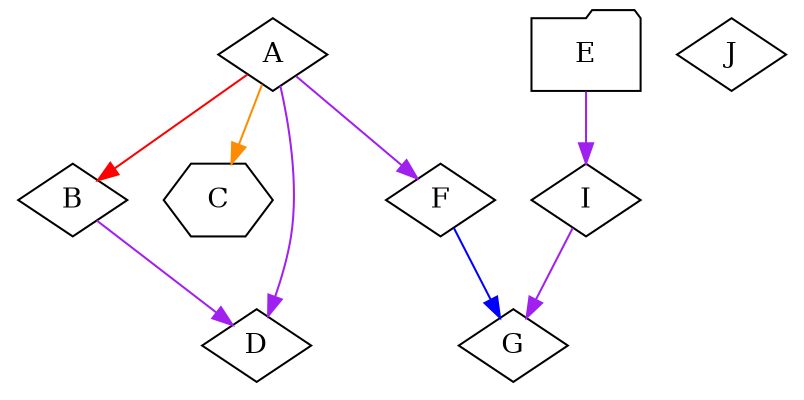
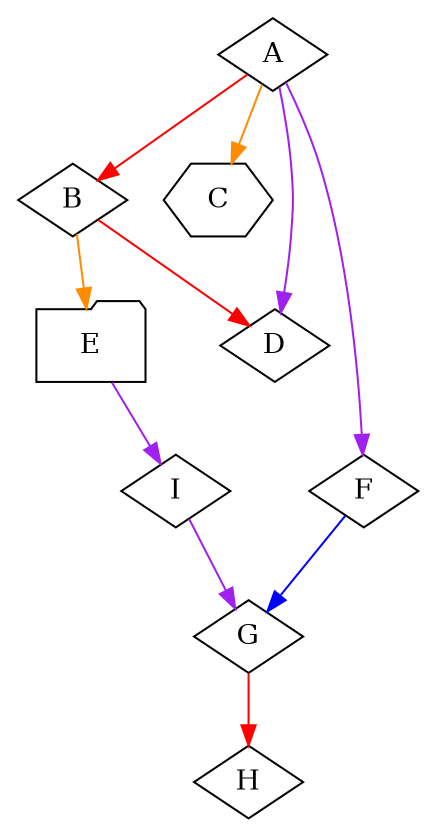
node "J": removed
edge "B" -> "E": added
edge "B" -> "D": color purple -> red
node "H": added
